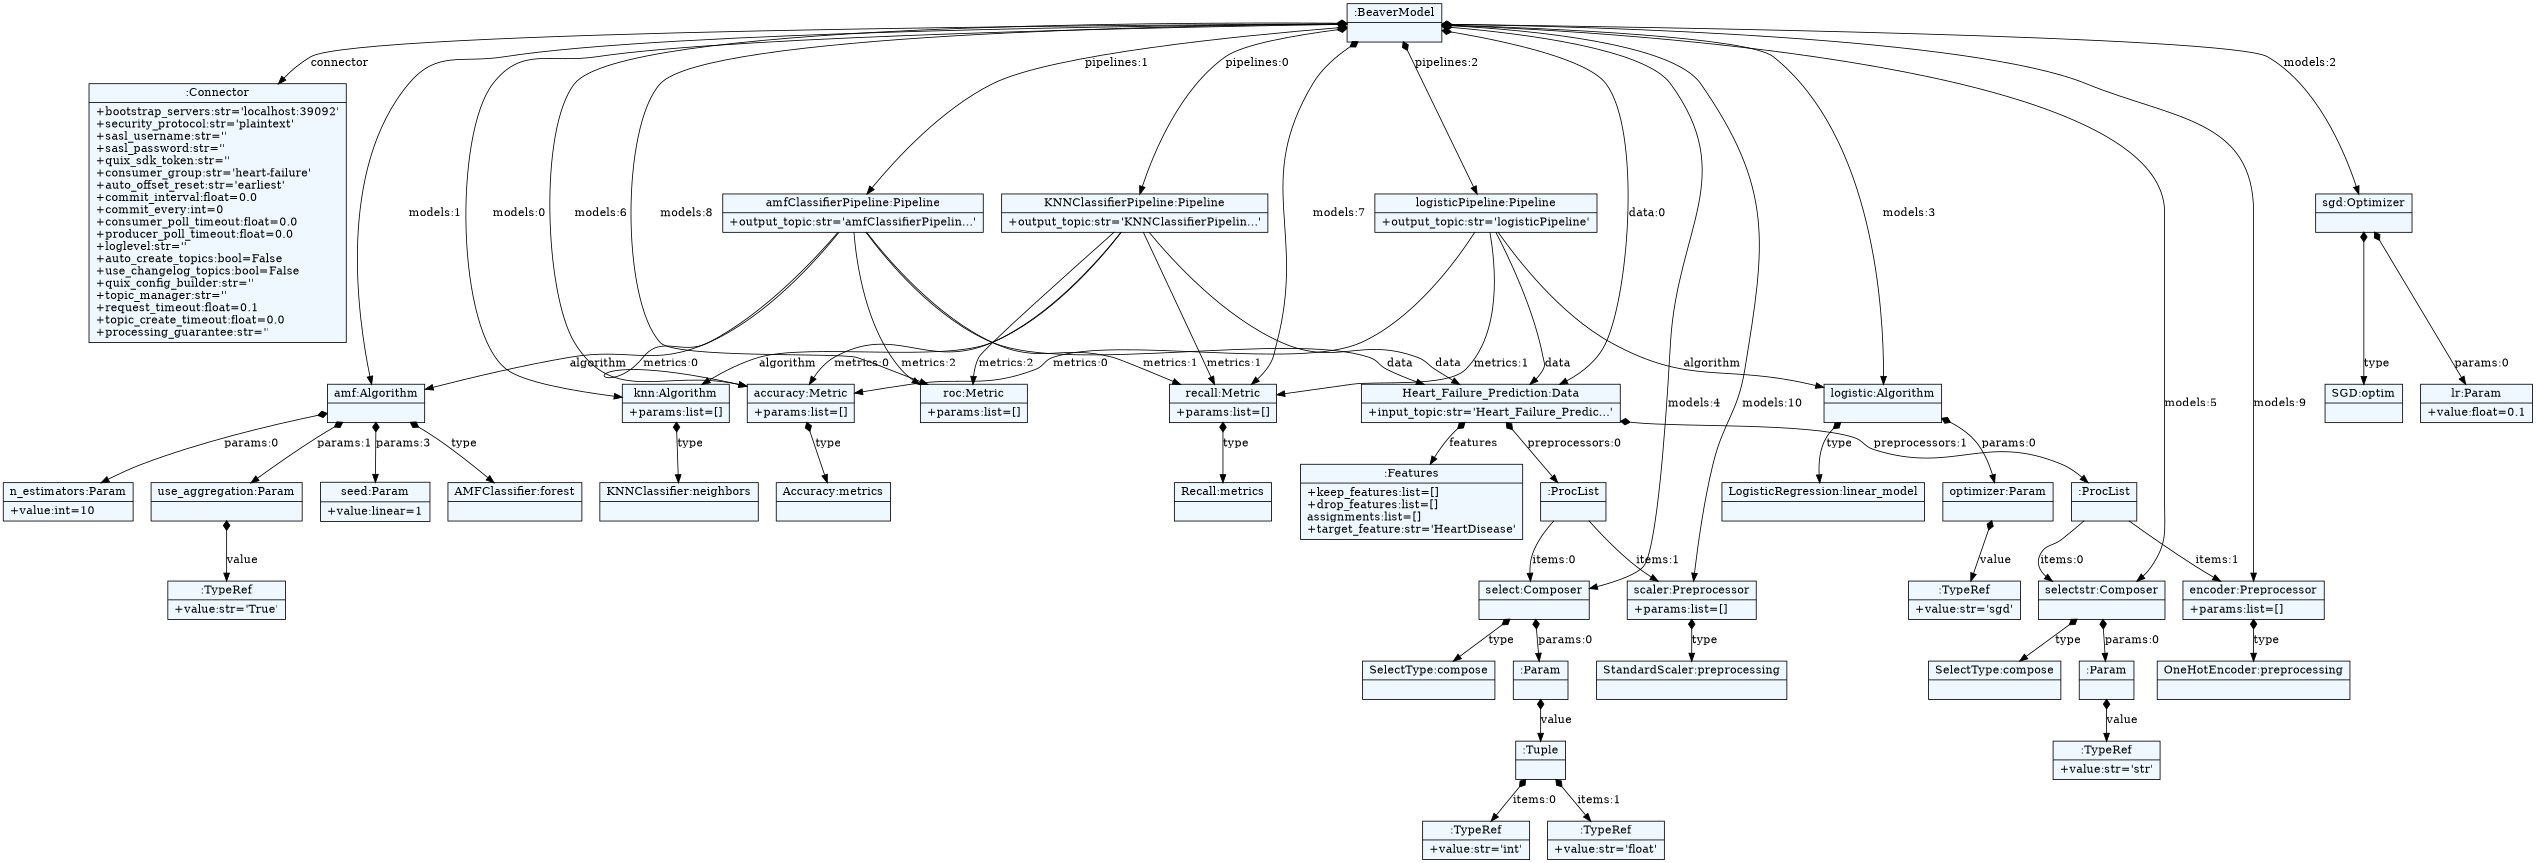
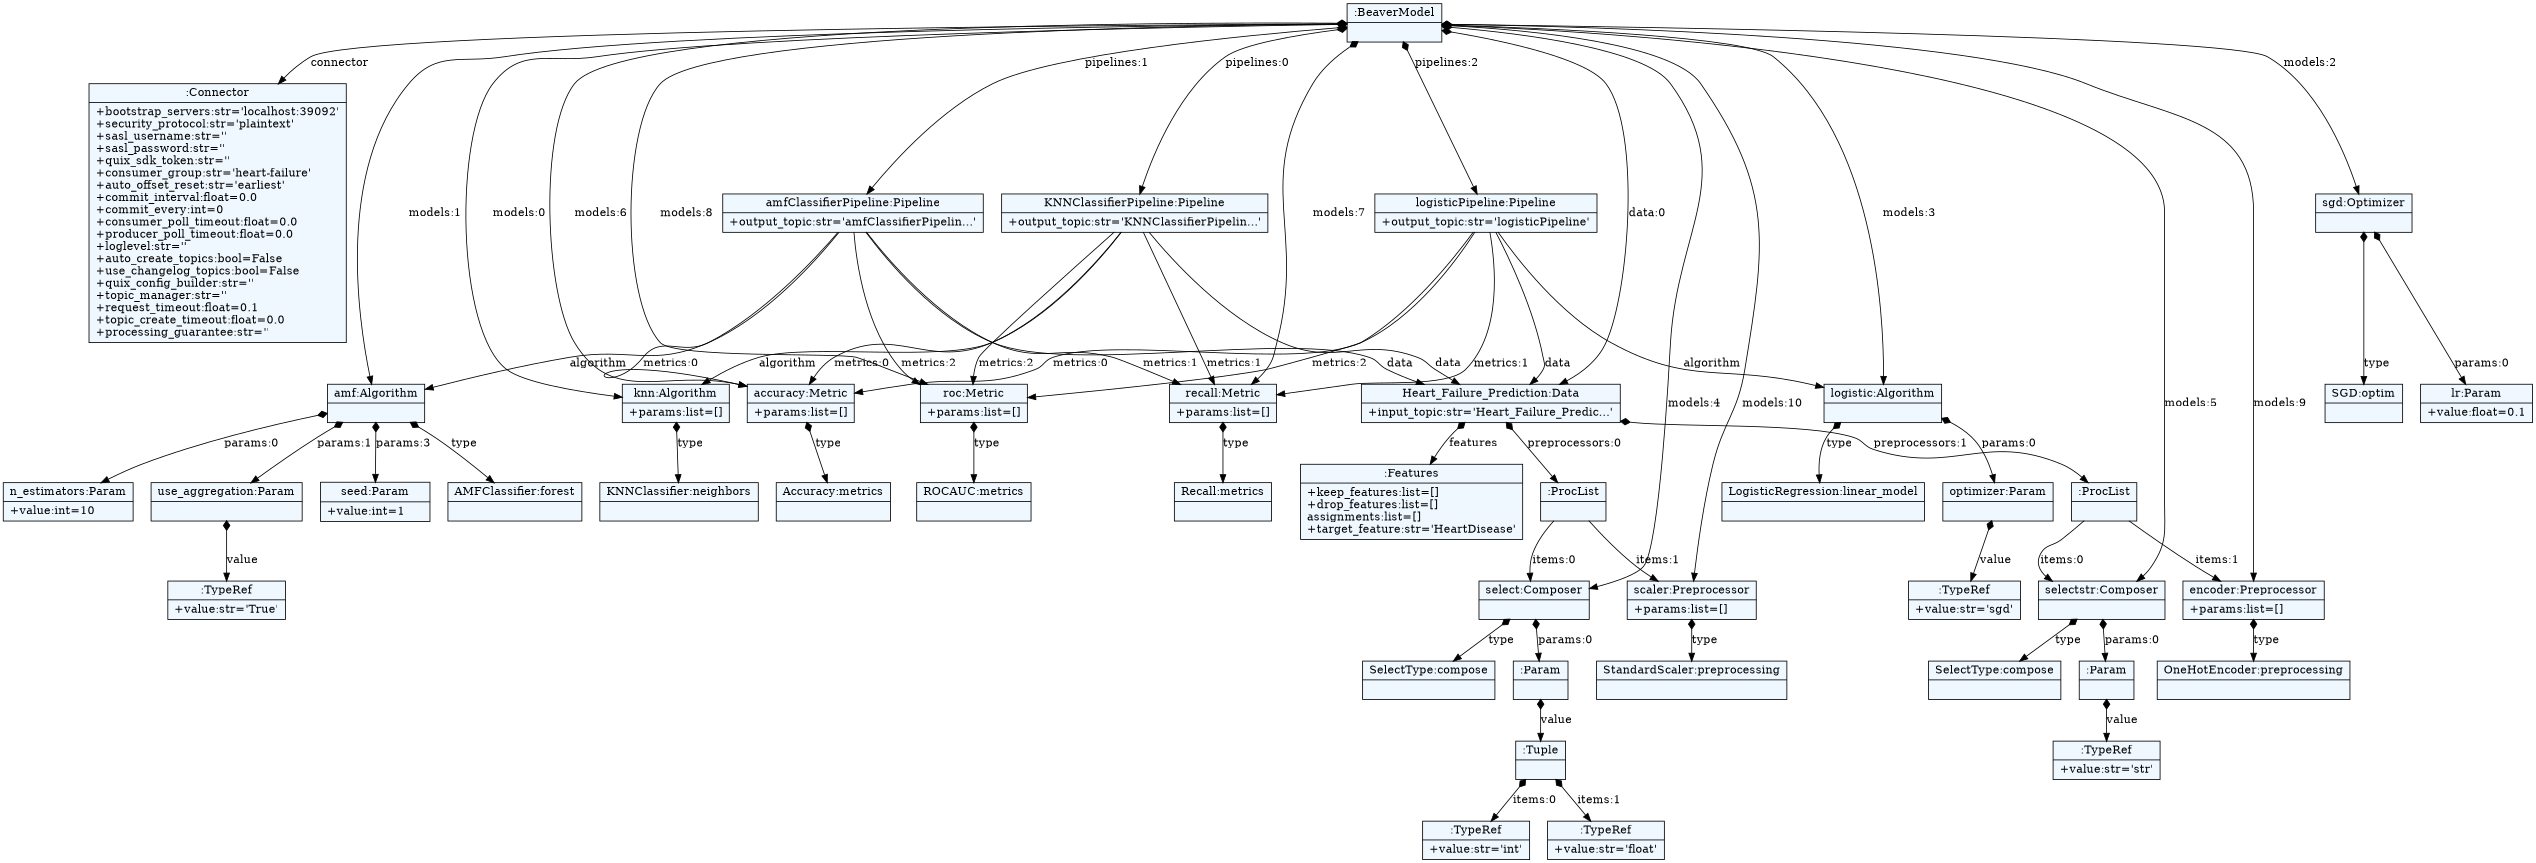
edge "logisticPipeline:Pipeline" -- "roc:Metric": added, label "metrics:2"
node "ROCAUC:metrics": added
node "seed:Param": text "+value:linear=1" -> "+value:int=1"
